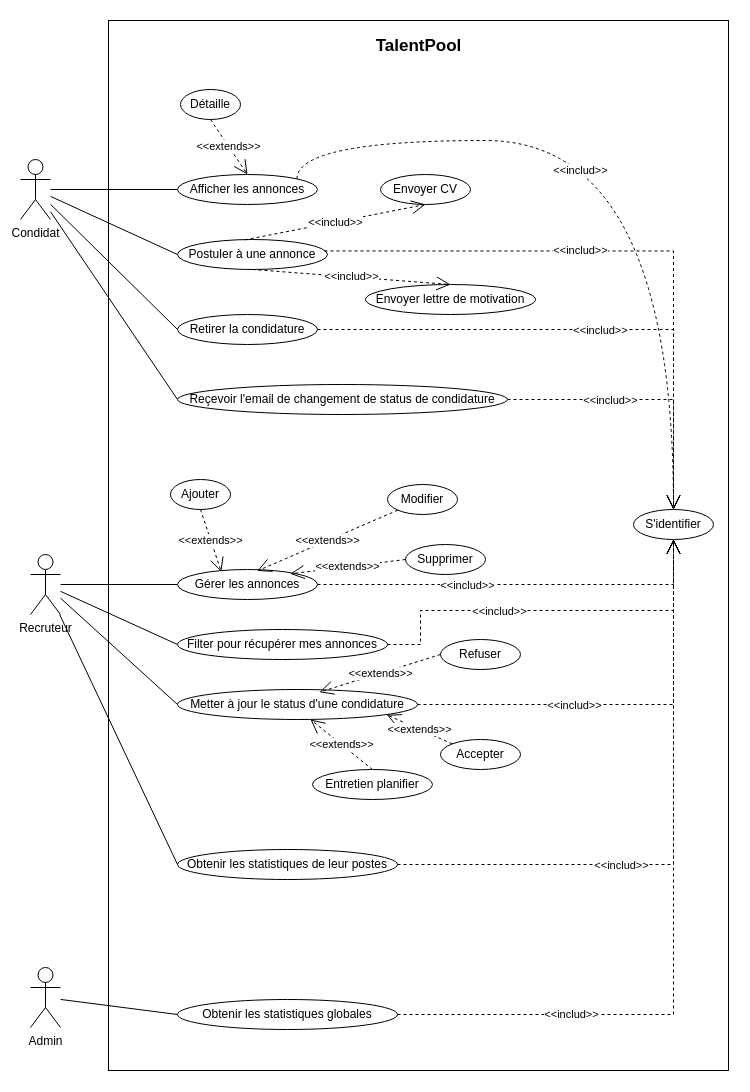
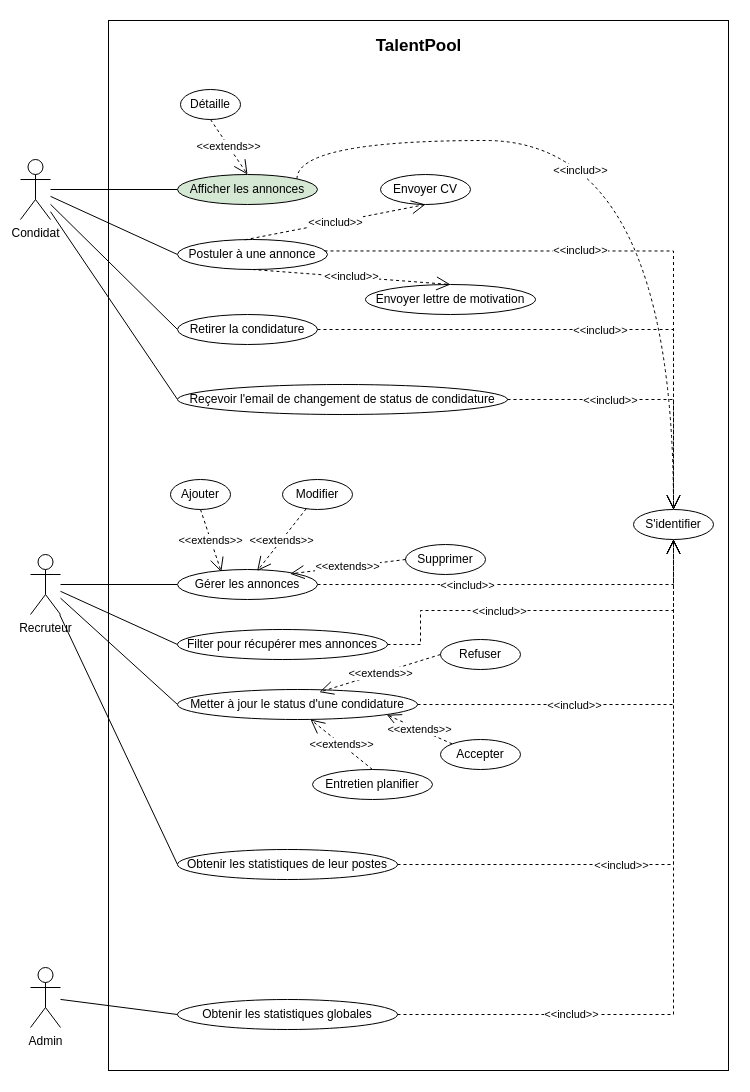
node "Afficher les annonces": fillcolor #ffffff -> #d5e8d4
node "Modifier": moved (423, 500) -> (318, 495)
